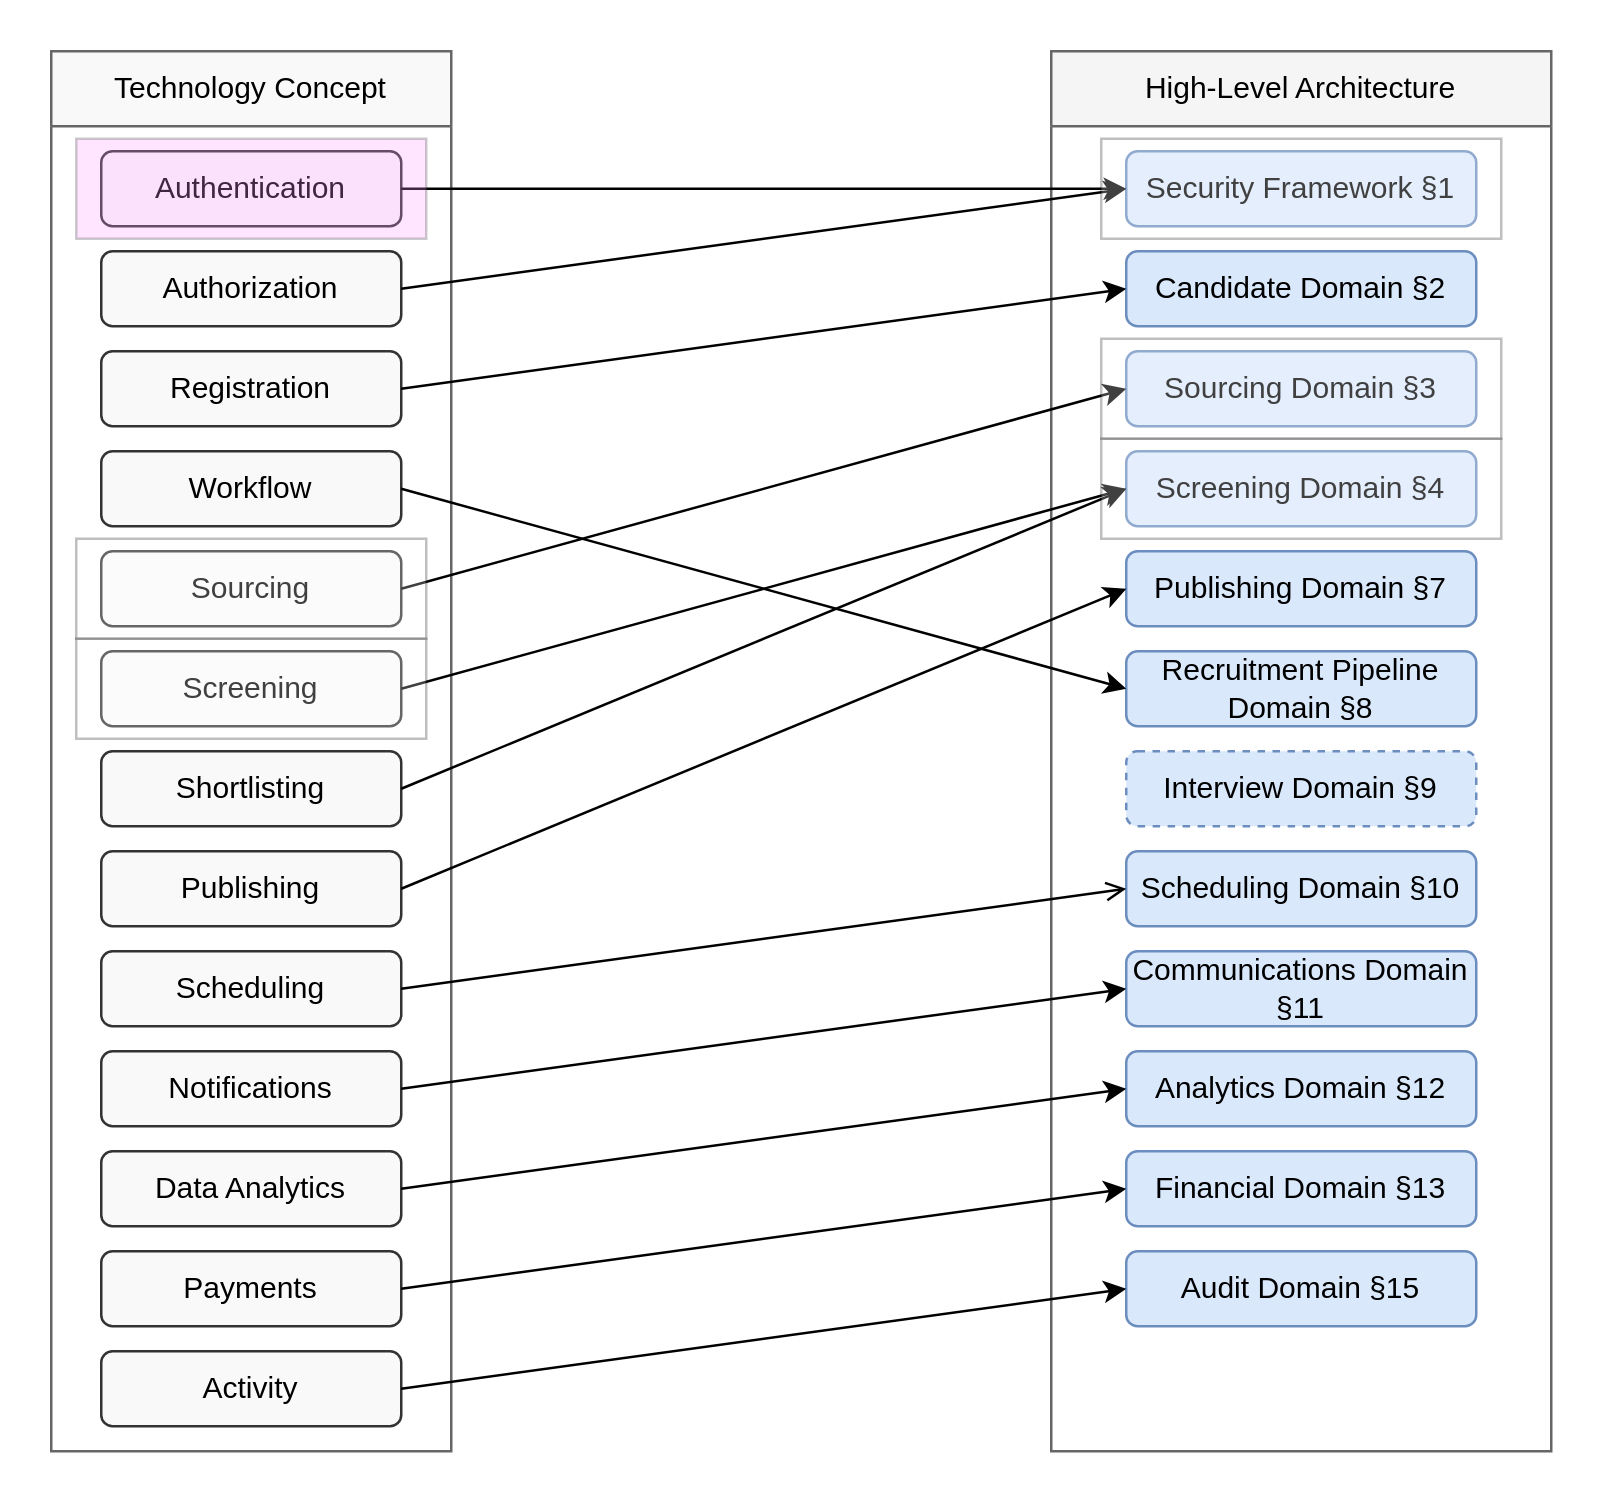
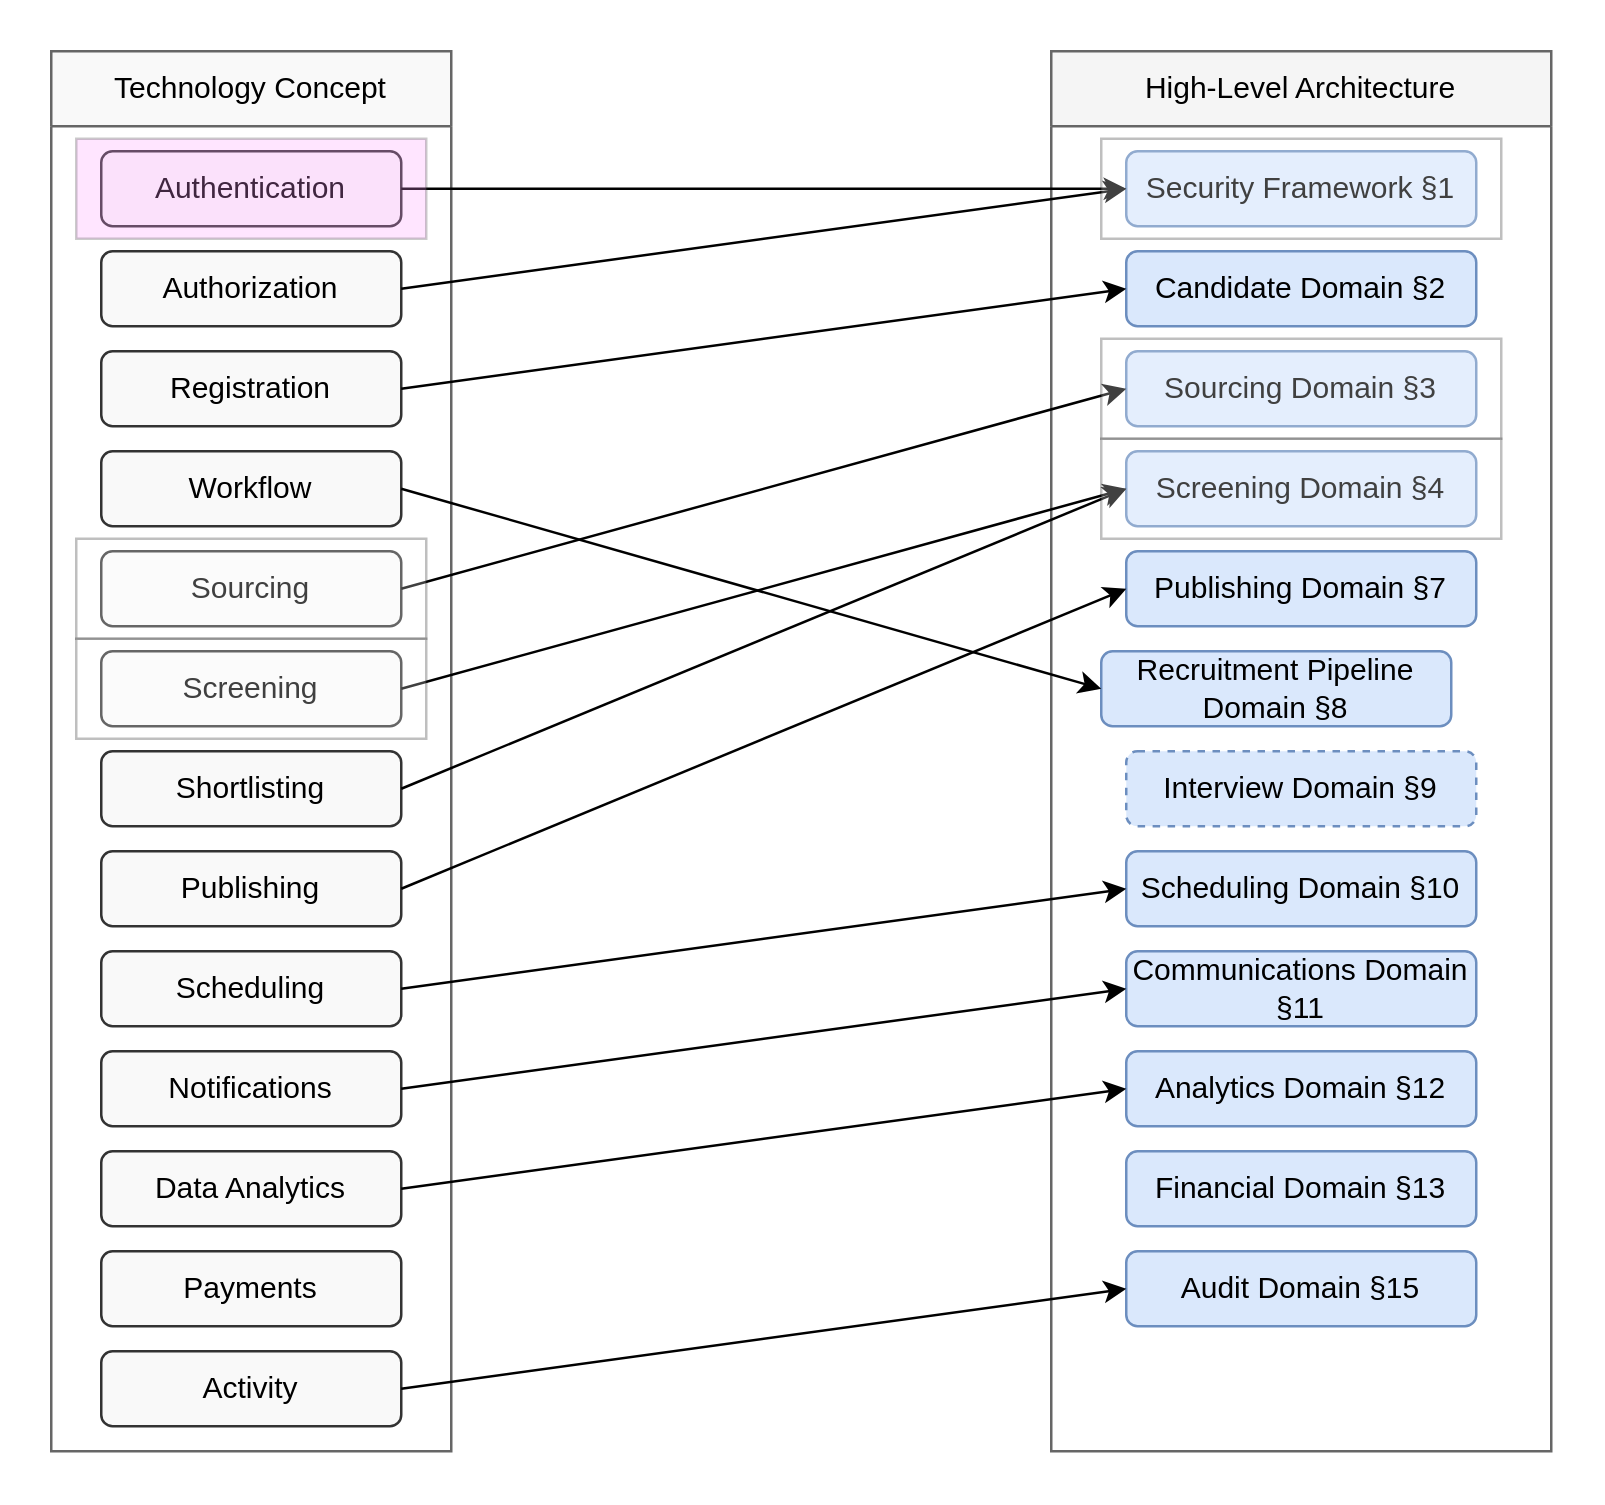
node "Recruitment Pipeline Domain §8": moved (1301, 689) -> (1276, 689)
edge "Scheduling" -> "Scheduling Domain §10": arrowhead open -> classic
edge "Payments" -> "Financial Domain §13": removed
